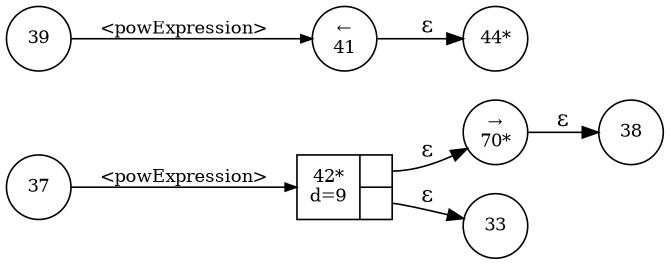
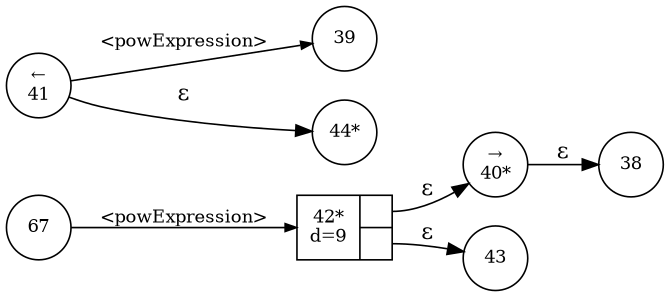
edge "39" -> "← 41": reversed
node "→ 70*": label "→ 70*" -> "→ 40*"
node "37": label "37" -> "67"
node "33": label "33" -> "43"
